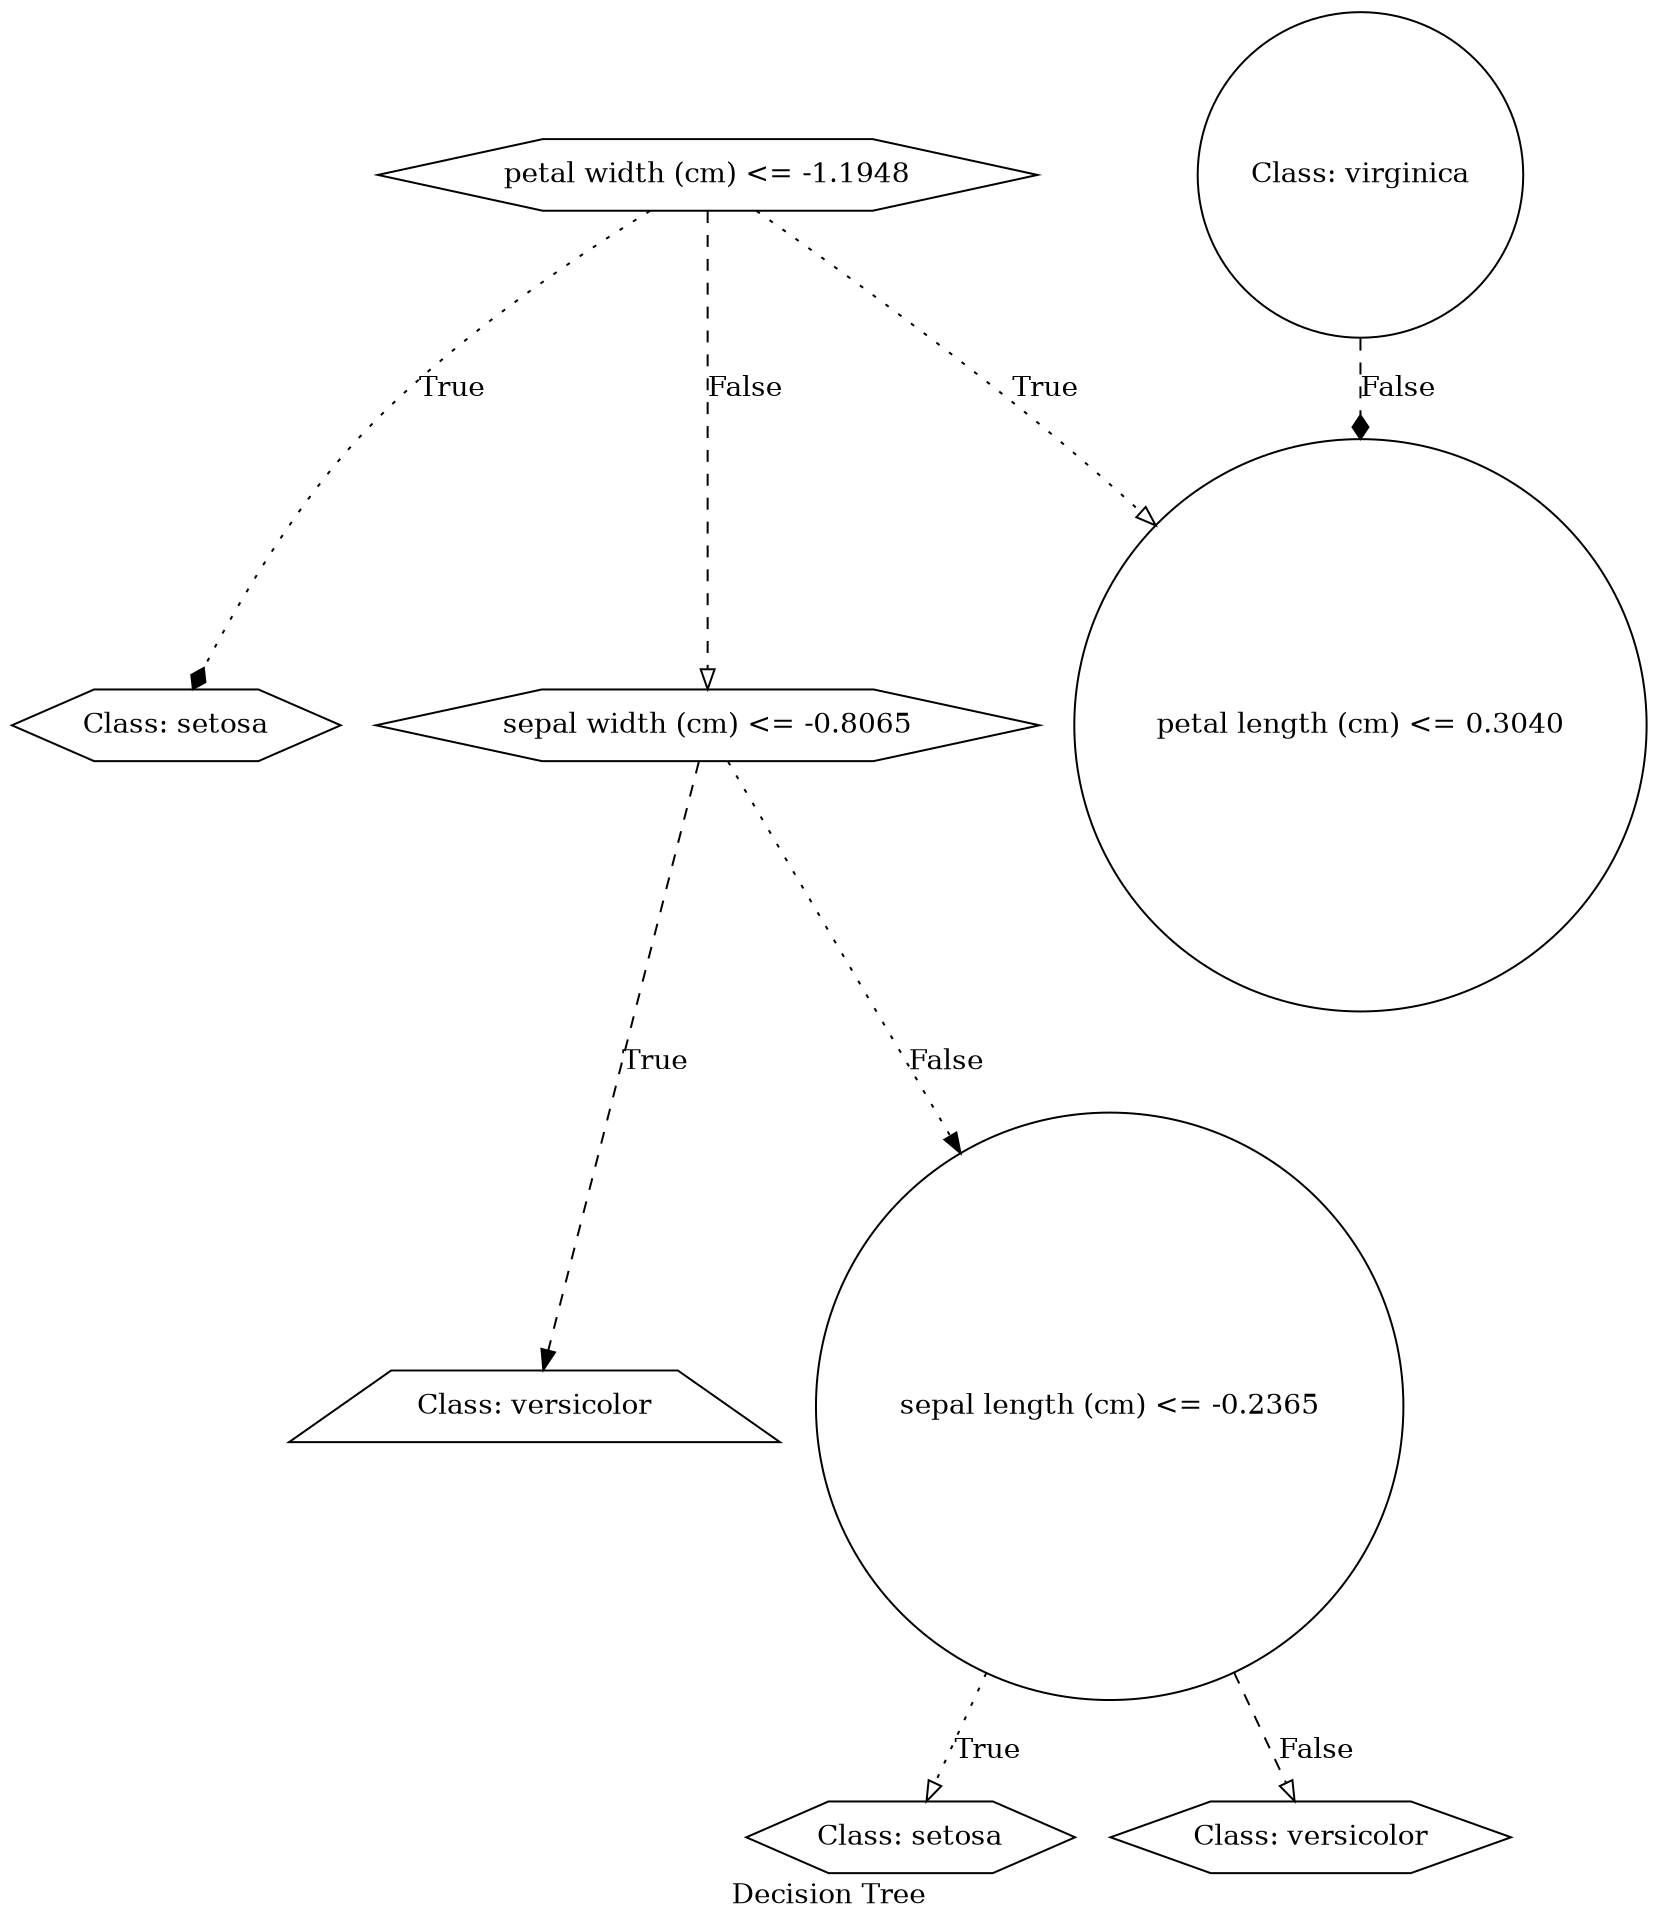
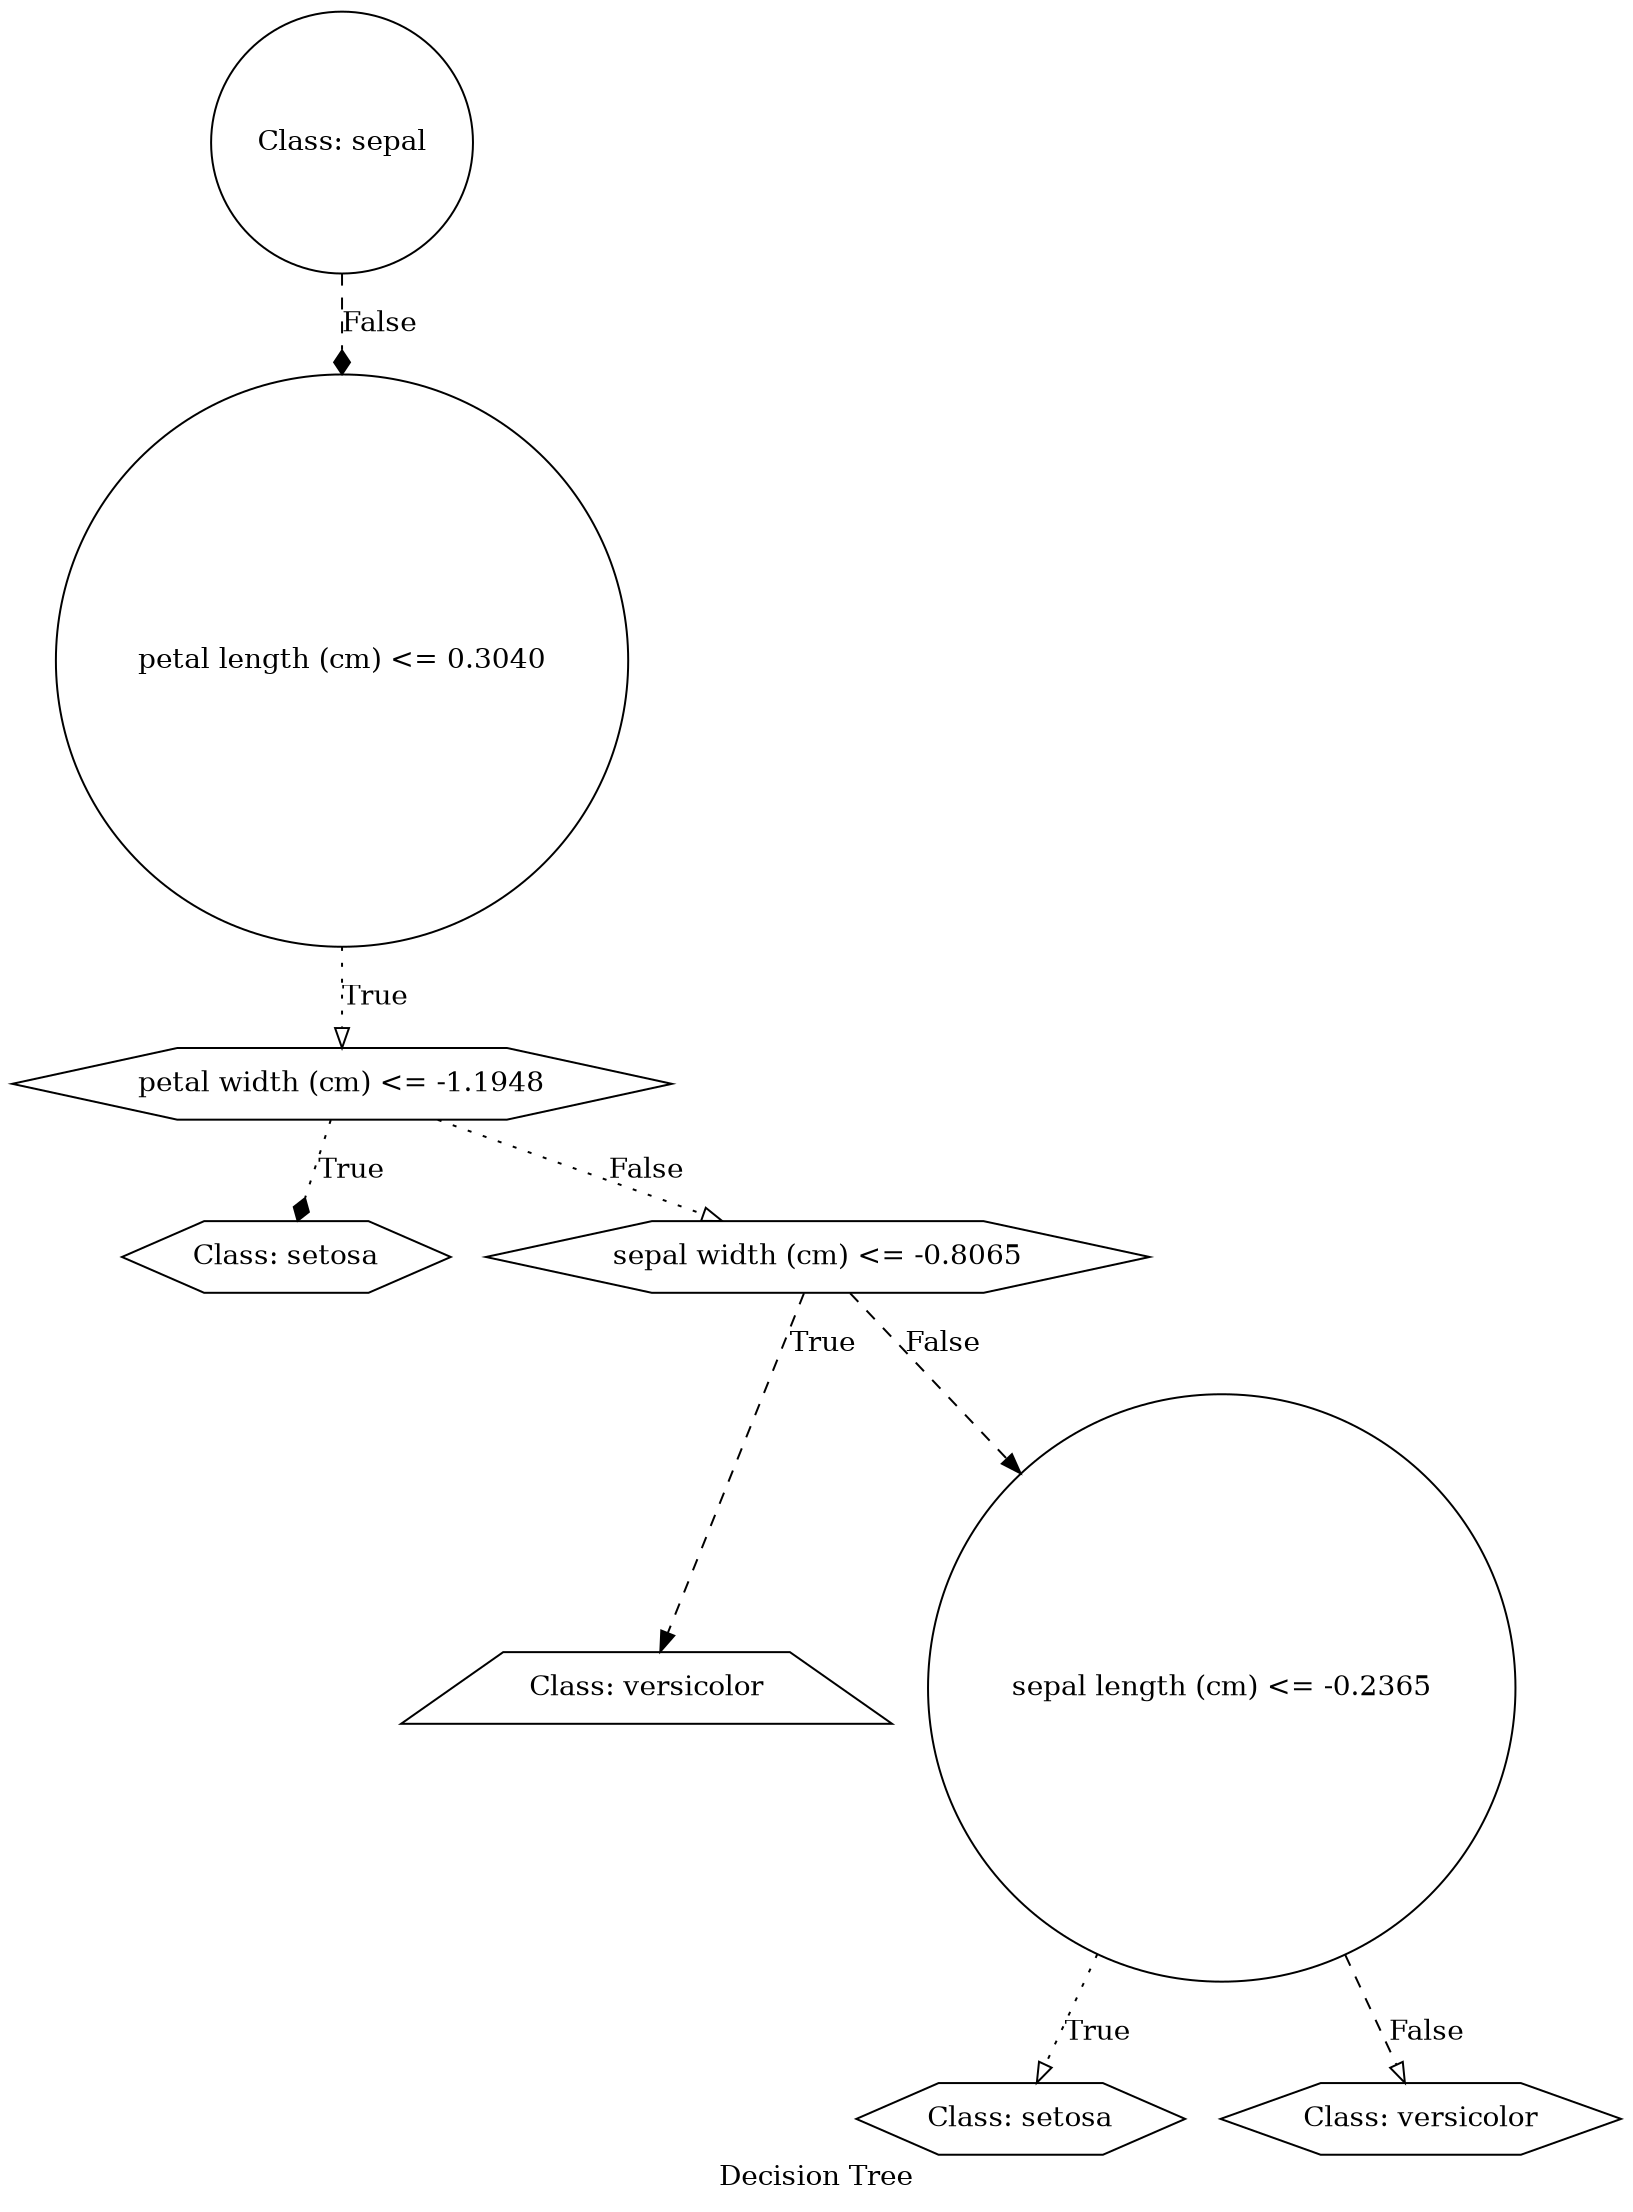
node "Class: virginica": label "Class: virginica" -> "Class: sepal"
edge "petal width (cm) <= -1.1948" -> "petal length (cm) <= 0.3040": reversed
edge "petal width (cm) <= -1.1948" -> "sepal width (cm) <= -0.8065": style dashed -> dotted
edge "sepal width (cm) <= -0.8065" -> "sepal length (cm) <= -0.2365": style dotted -> dashed
